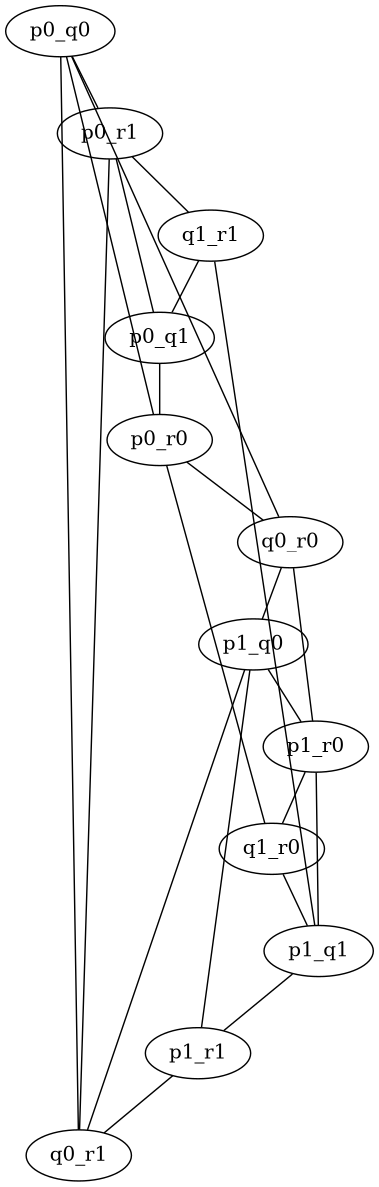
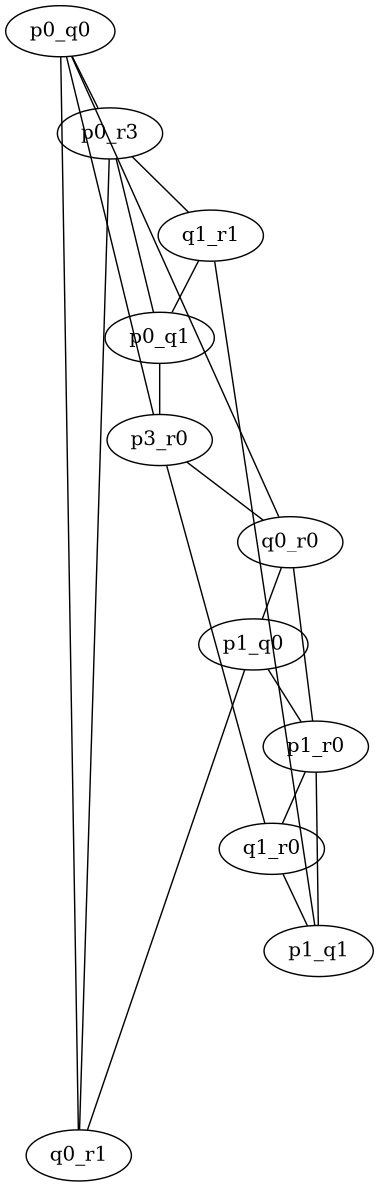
node "p0_r1": label "p0_r1" -> "p0_r3"
node "p0_r0": label "p0_r0" -> "p3_r0"
node "p1_r1": removed
